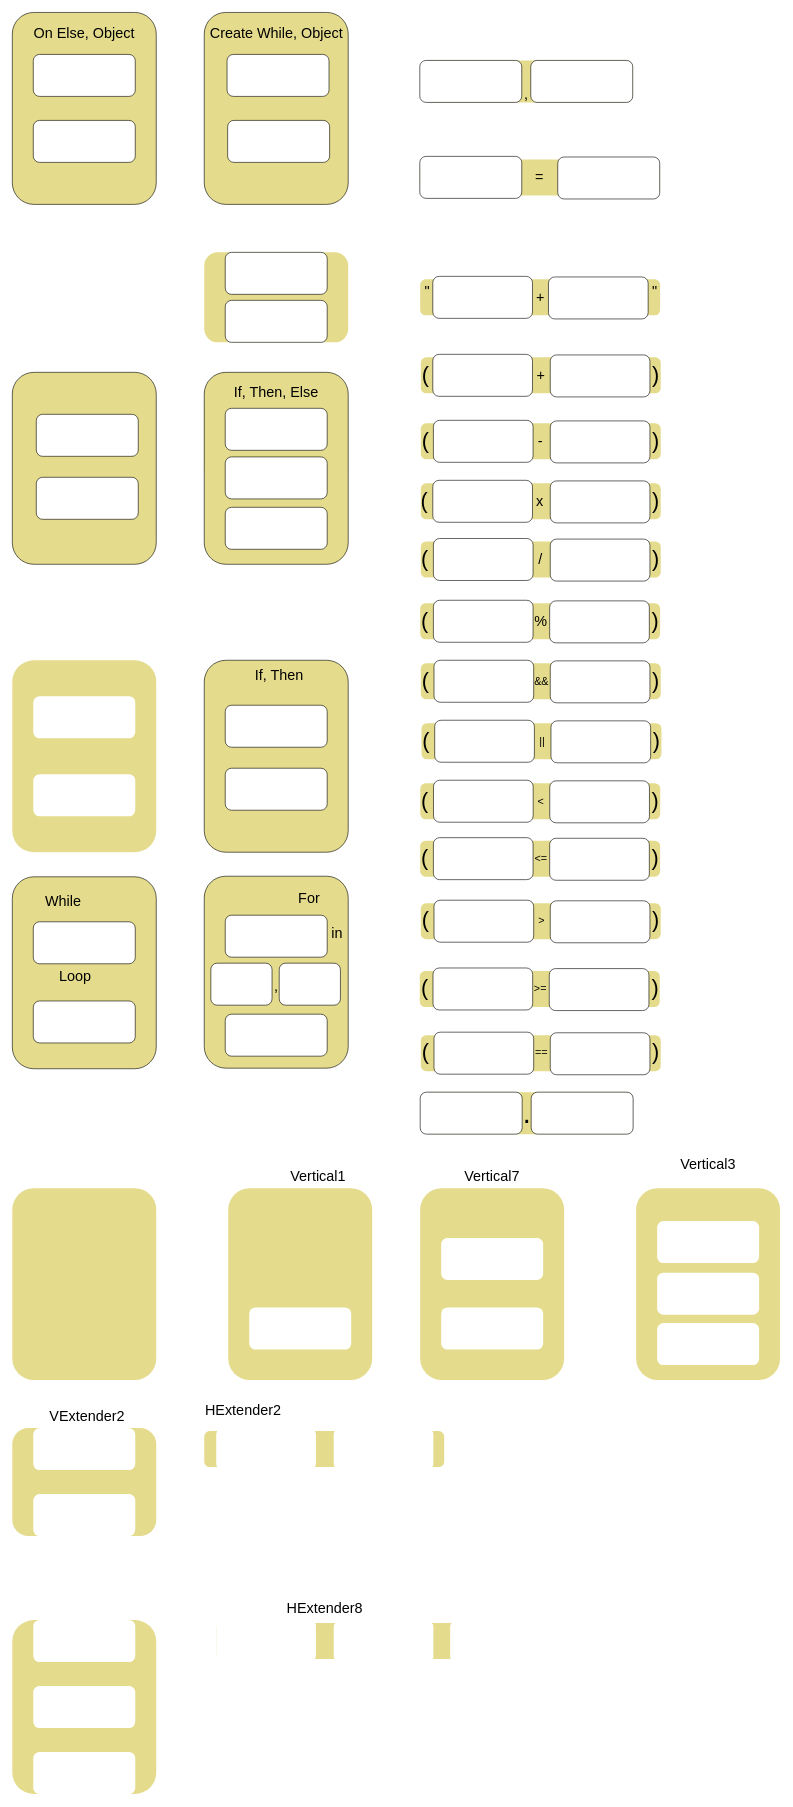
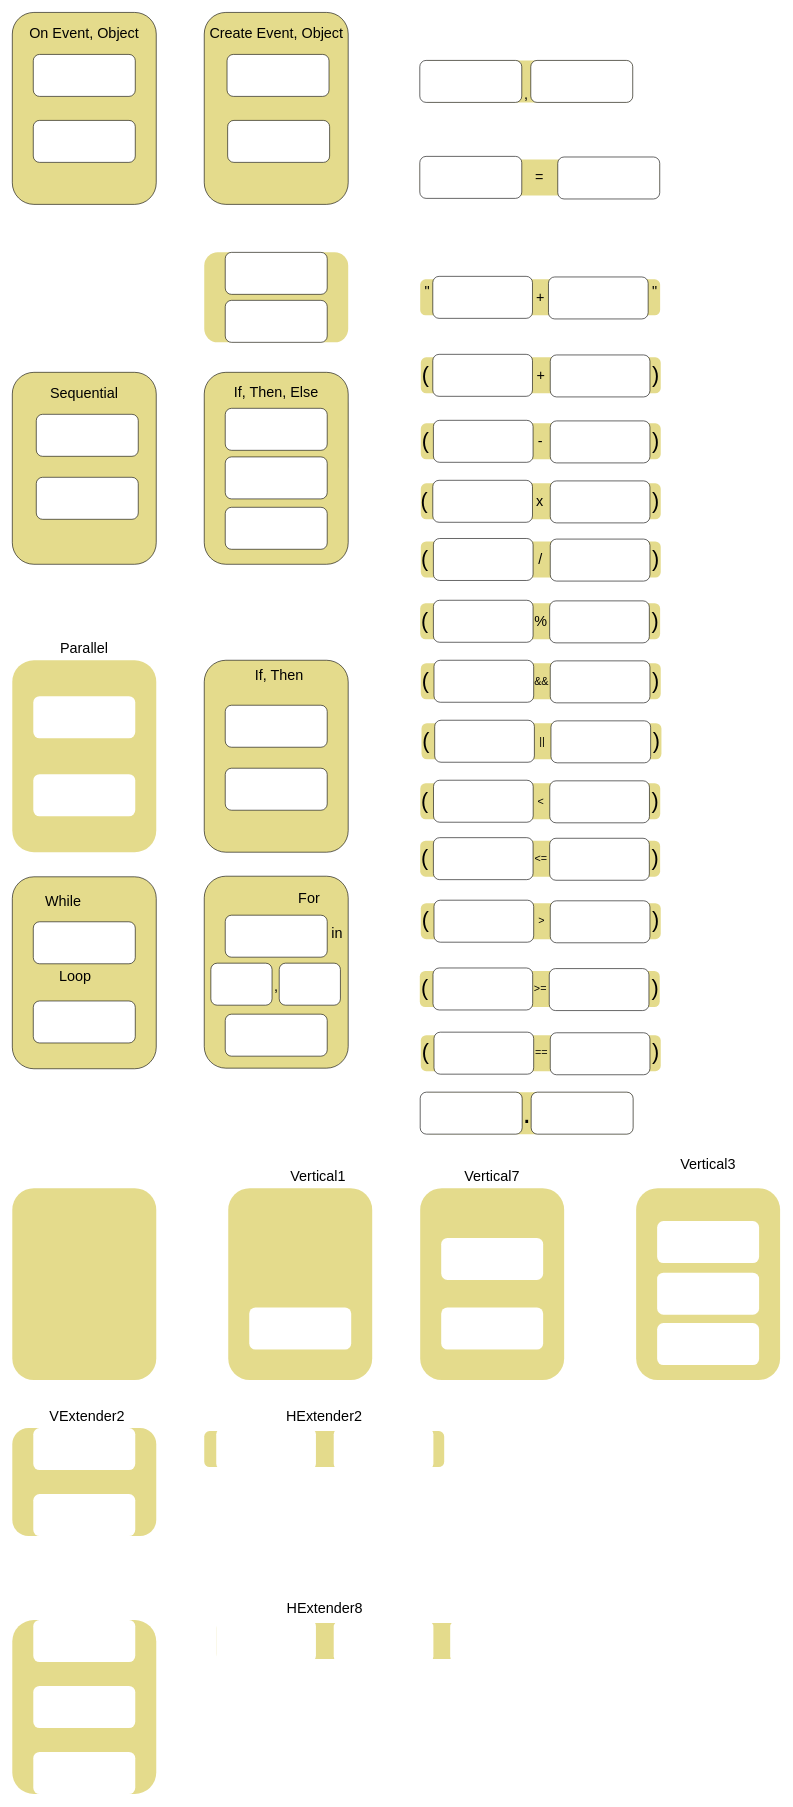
node "On Else, Object": label "On Else, Object" -> "On Event, Object"
node "Create While, Object": label "Create While, Object" -> "Create Event, Object"
node "Sequential": added
node "Parallel": added
node "HExtender2": moved (243, 1410) -> (324, 1416)
